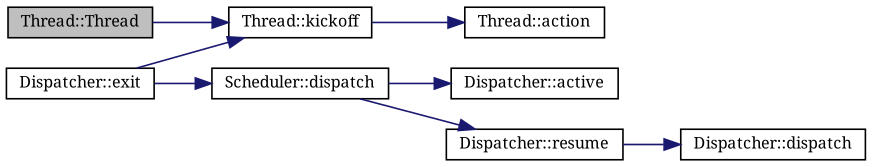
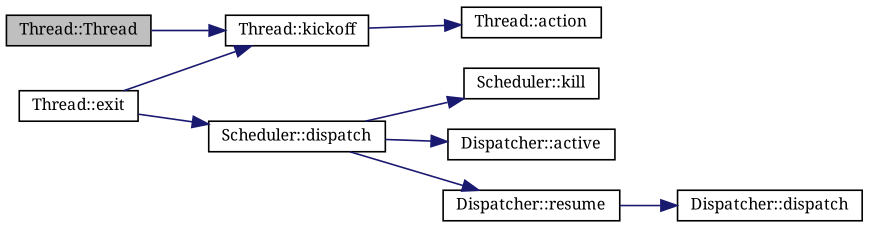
node "Dispatcher::exit": label "Dispatcher::exit" -> "Thread::exit"
node "Scheduler::kill": added
